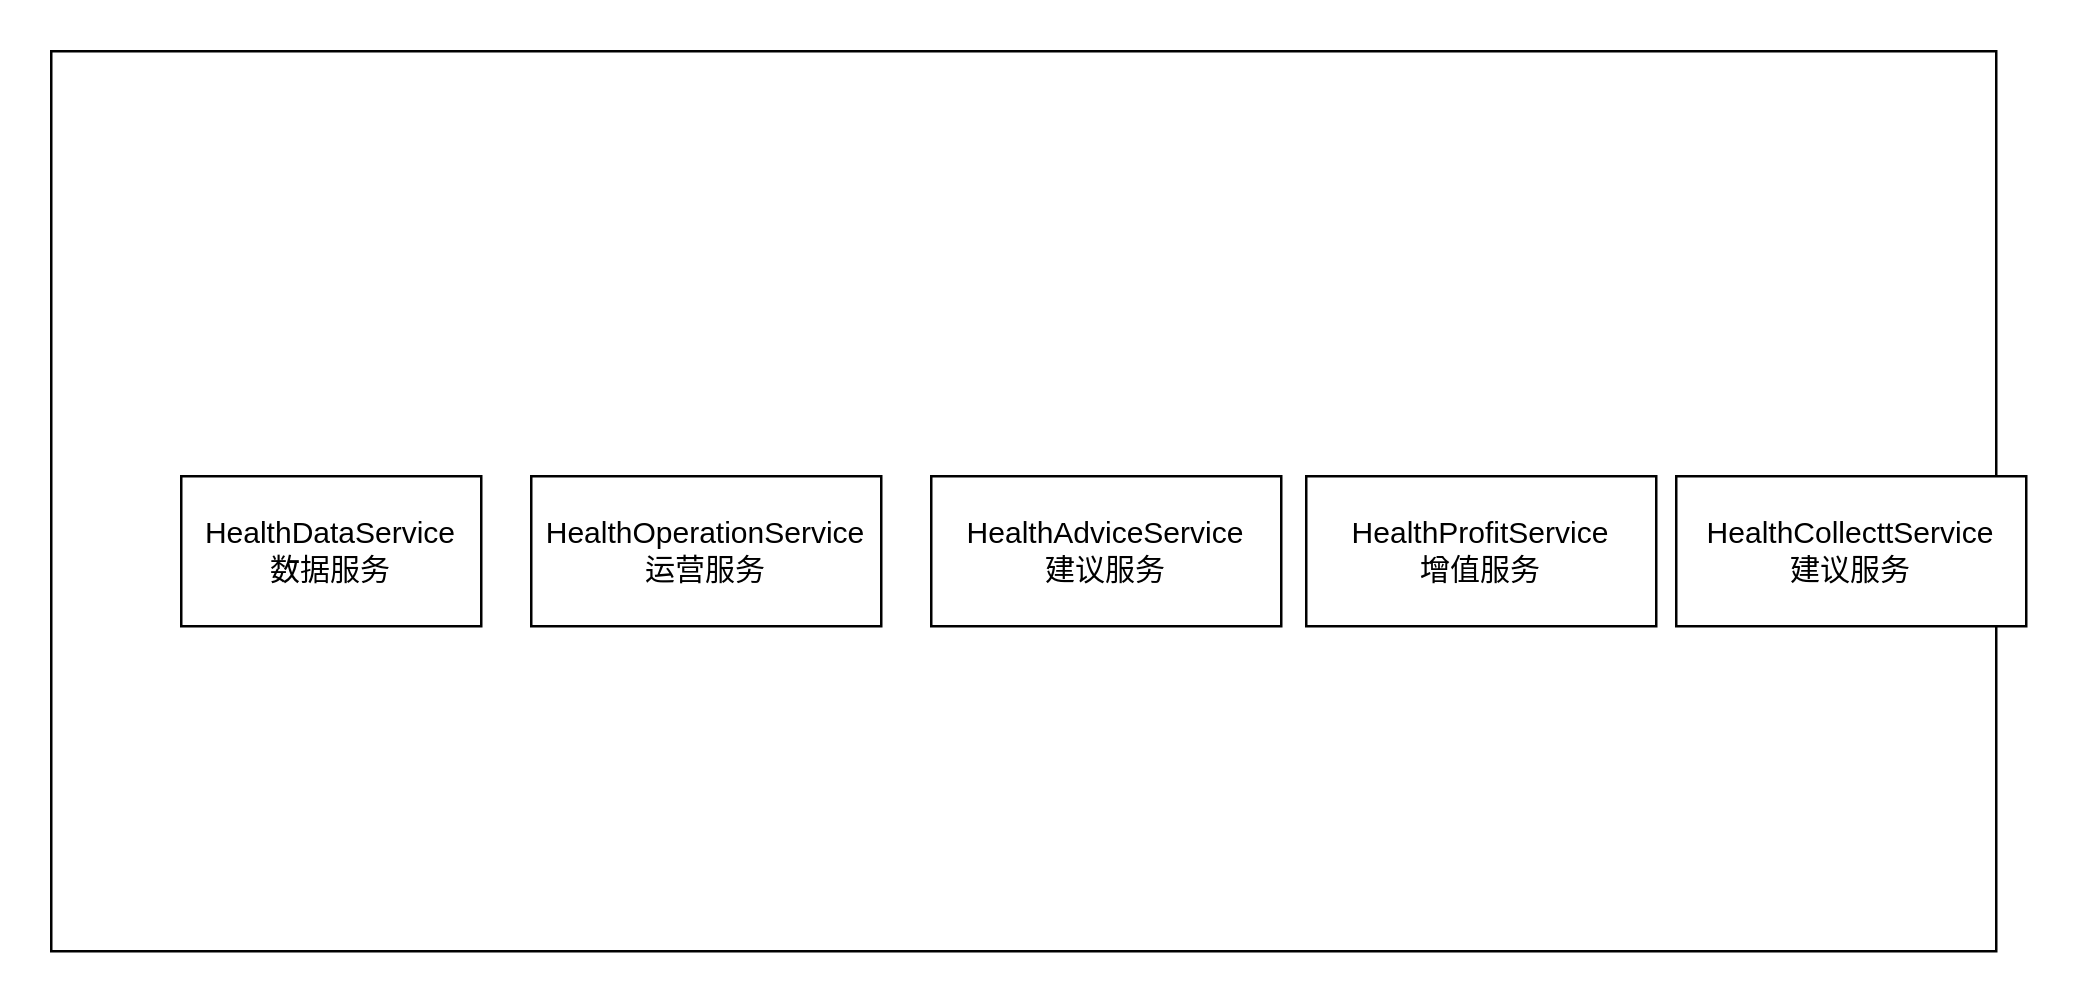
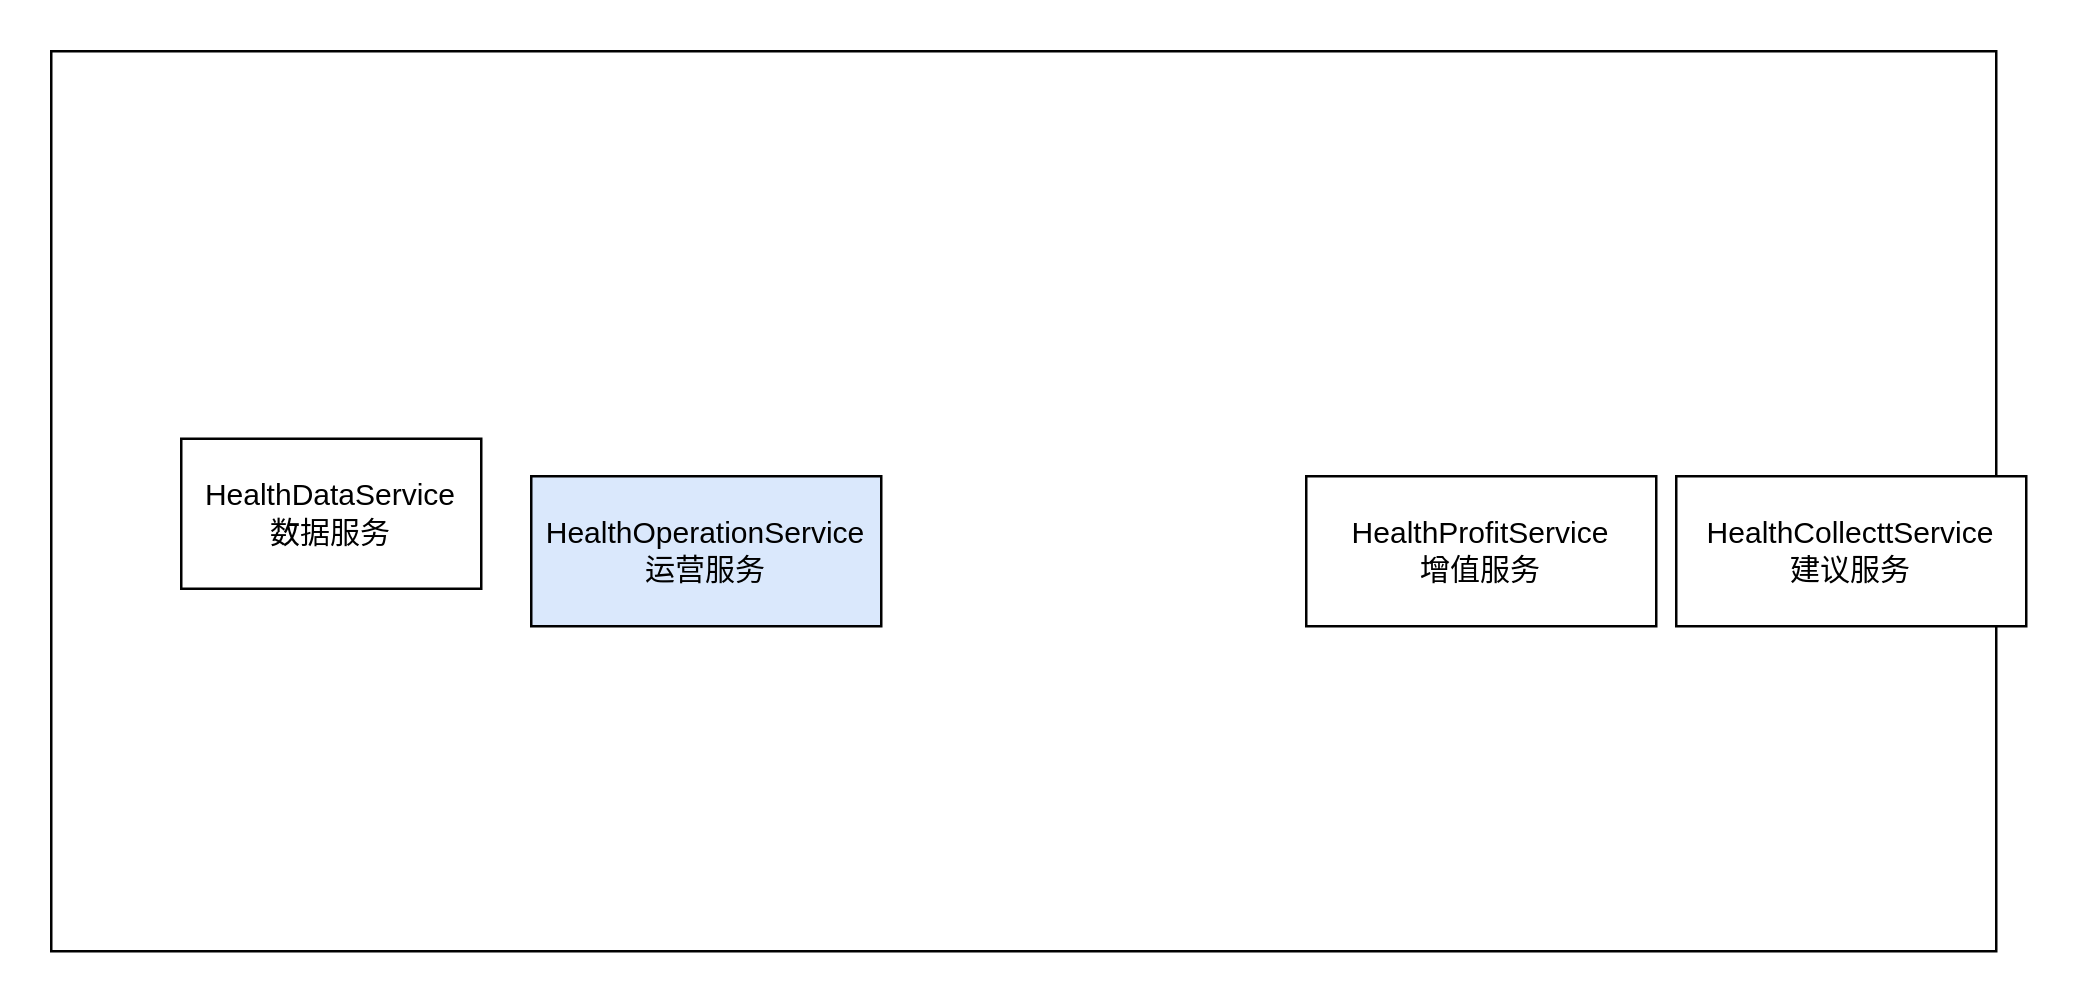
node "HealthDataService 数据服务": moved (331, 551) -> (331, 514)
node "HealthOperationService 运营服务": fillcolor #ffffff -> #dae8fc
node "HealthAdviceService 建议服务": removed
